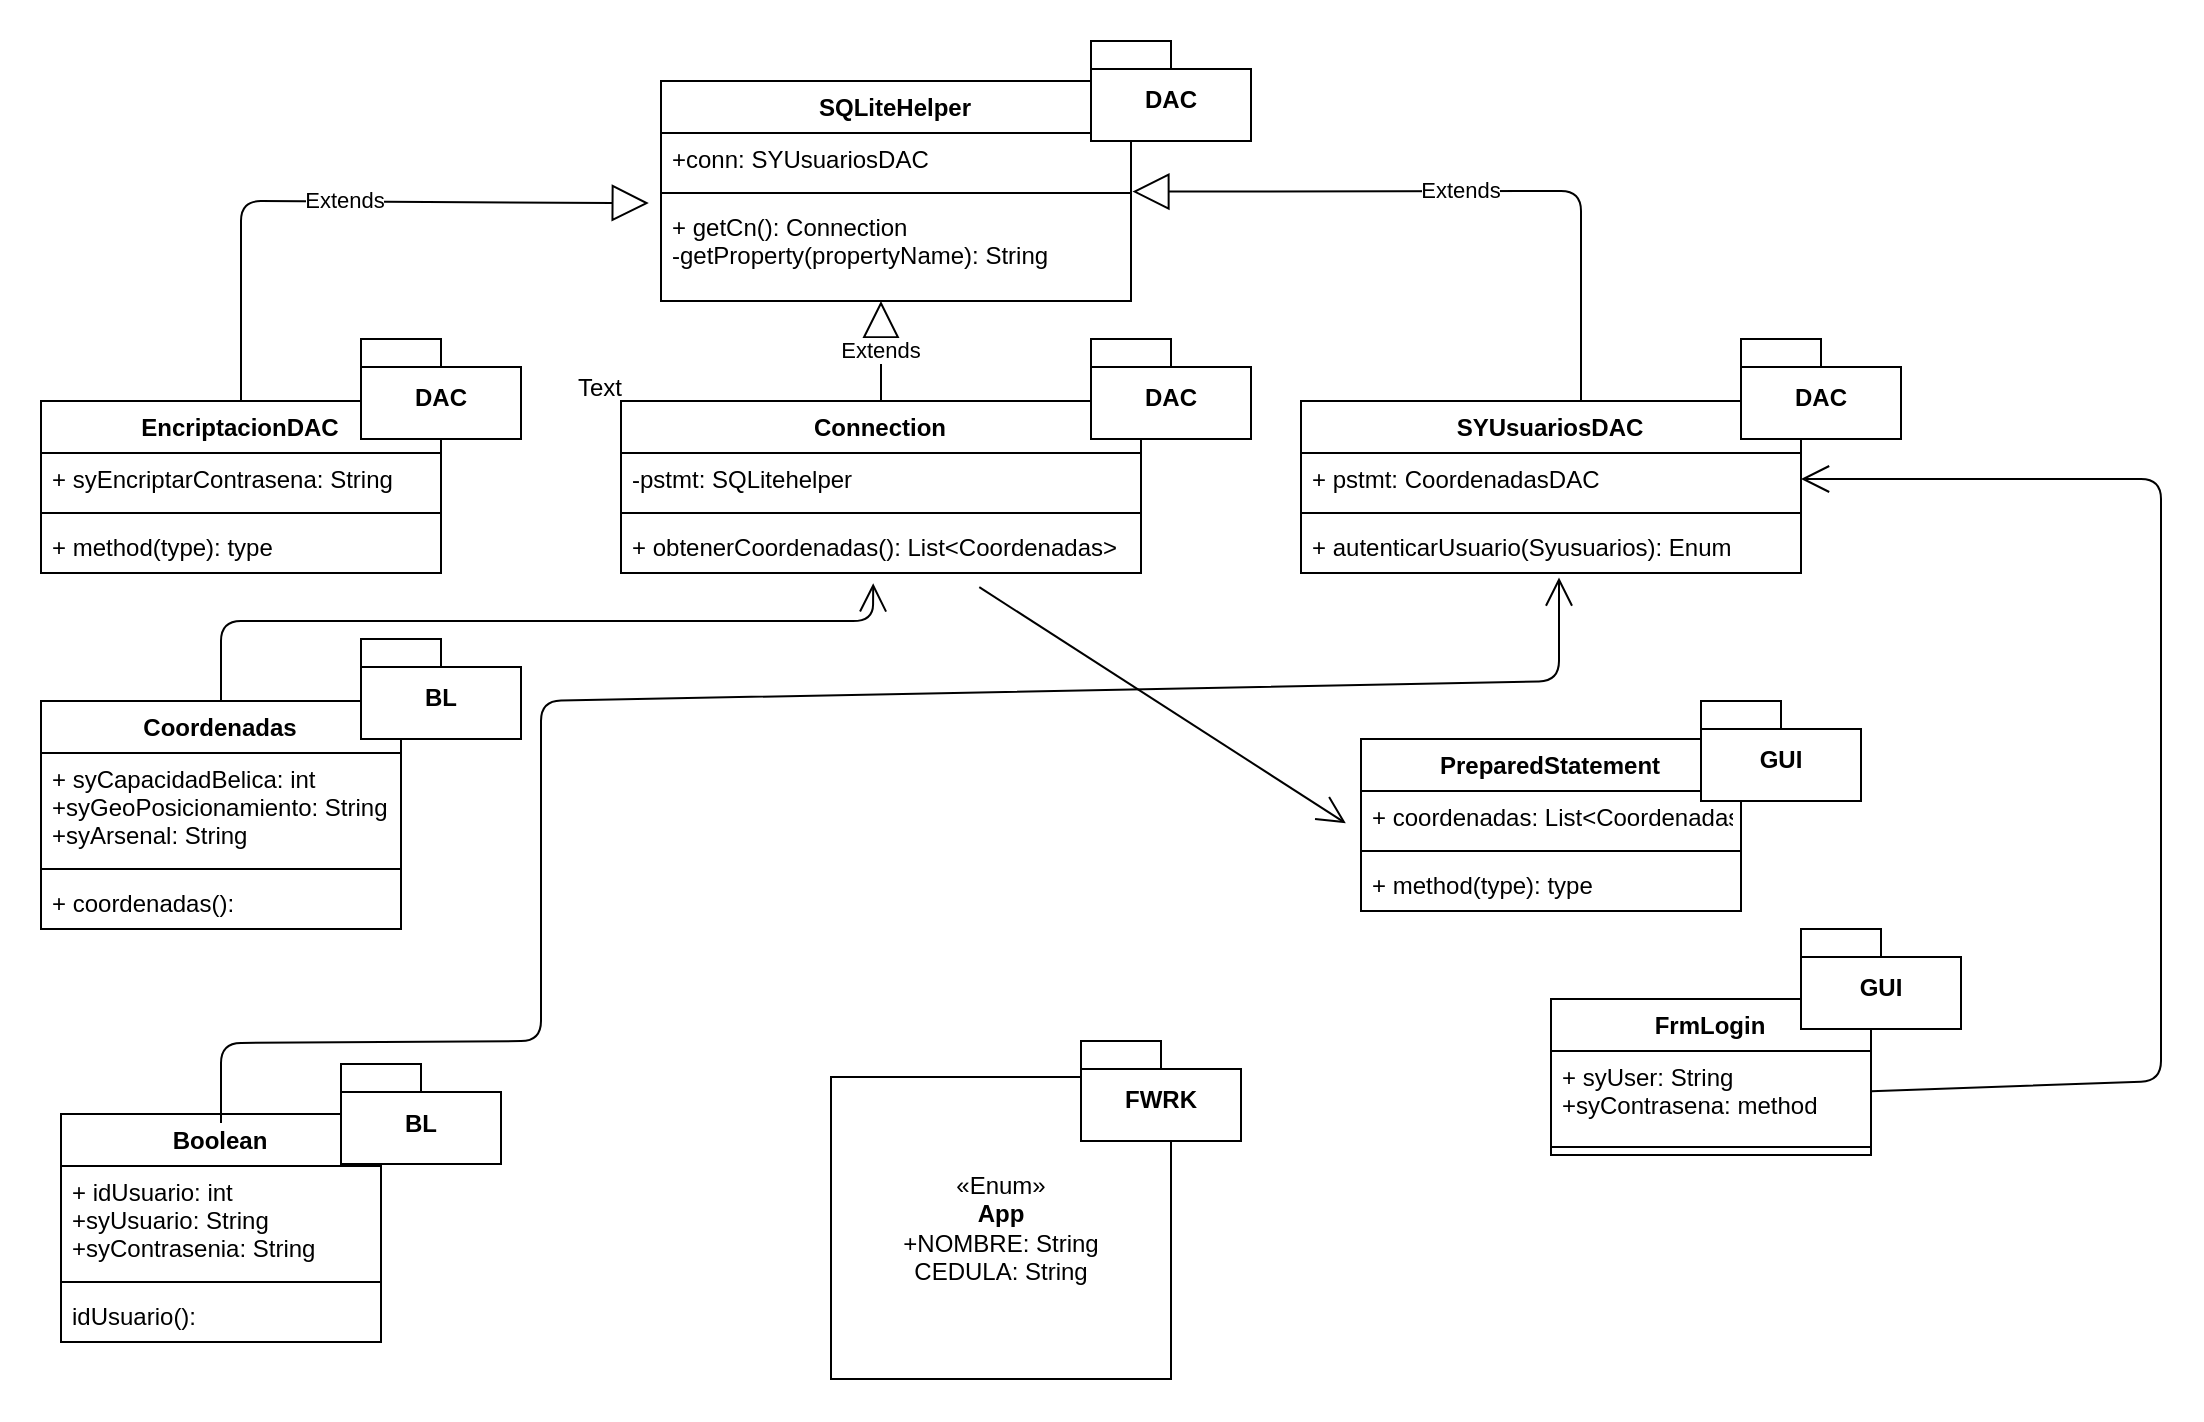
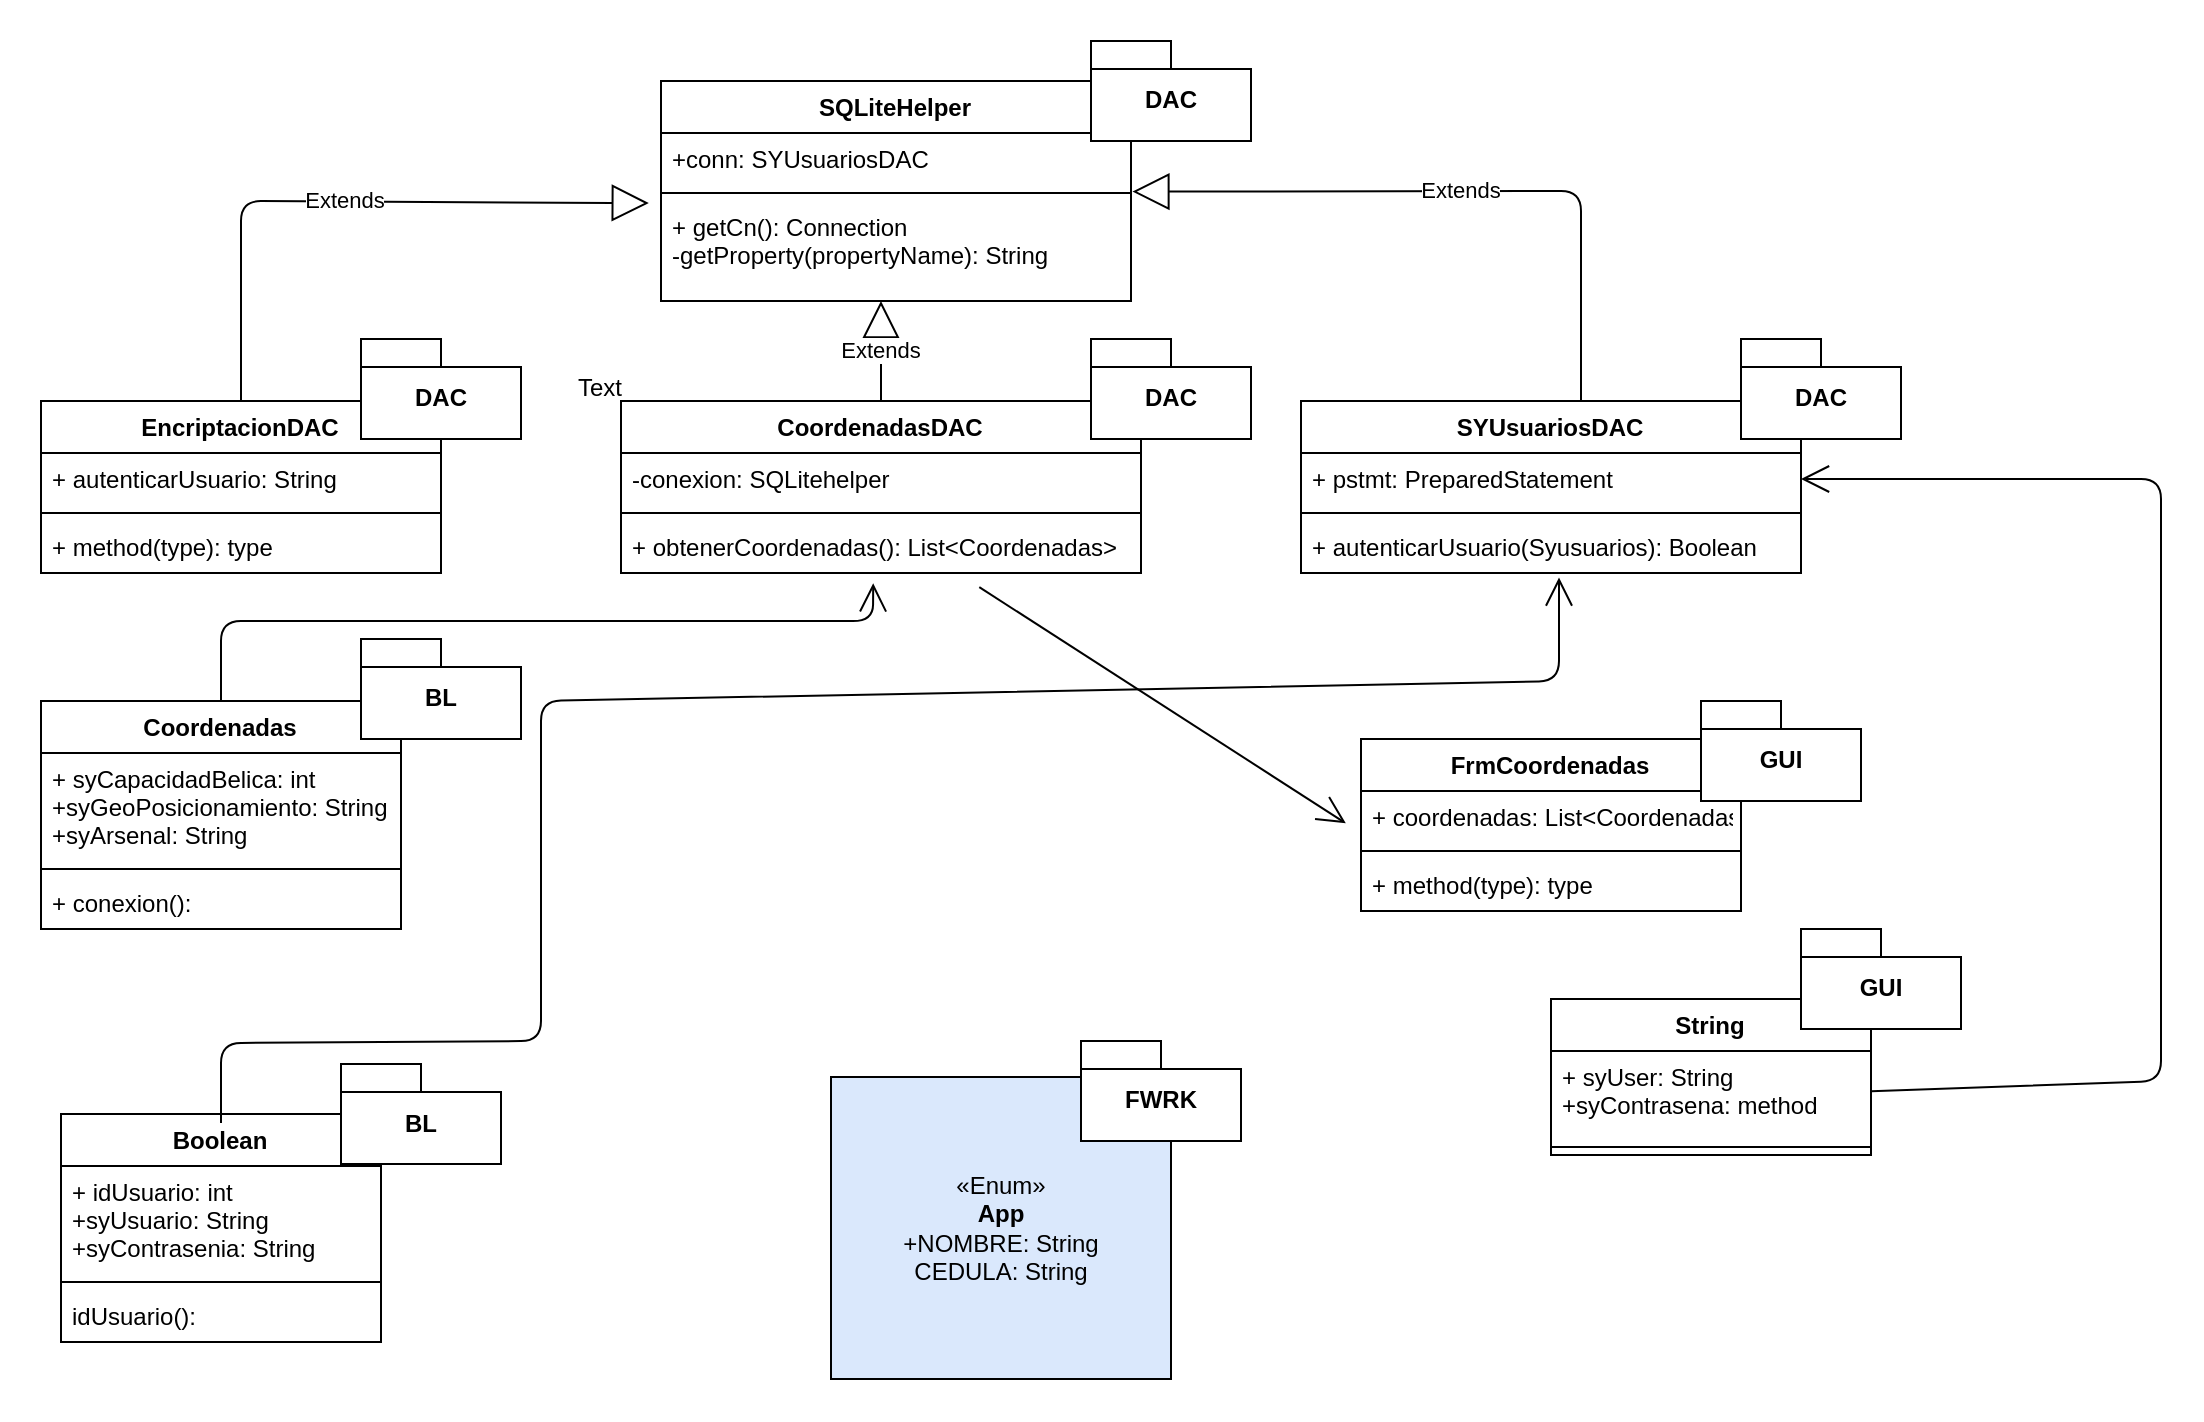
node "Connection": label "Connection" -> "CoordenadasDAC"
node "+ syEncriptarContrasena: String": label "+ syEncriptarContrasena: String" -> "+ autenticarUsuario: String"
node "-pstmt: SQLitehelper": label "-pstmt: SQLitehelper" -> "-conexion: SQLitehelper"
node "+ pstmt: CoordenadasDAC": label "+ pstmt: CoordenadasDAC" -> "+ pstmt: PreparedStatement"
node "+ autenticarUsuario(Syusuarios): Enum": label "+ autenticarUsuario(Syusuarios): Enum" -> "+ autenticarUsuario(Syusuarios): Boolean"
node "PreparedStatement": label "PreparedStatement" -> "FrmCoordenadas"
node "+ coordenadas():": label "+ coordenadas():" -> "+ conexion():"
node "FrmLogin": label "FrmLogin" -> "String"
node "«Enum» App +NOMBRE: String CEDULA: String": fillcolor #ffffff -> #dae8fc
